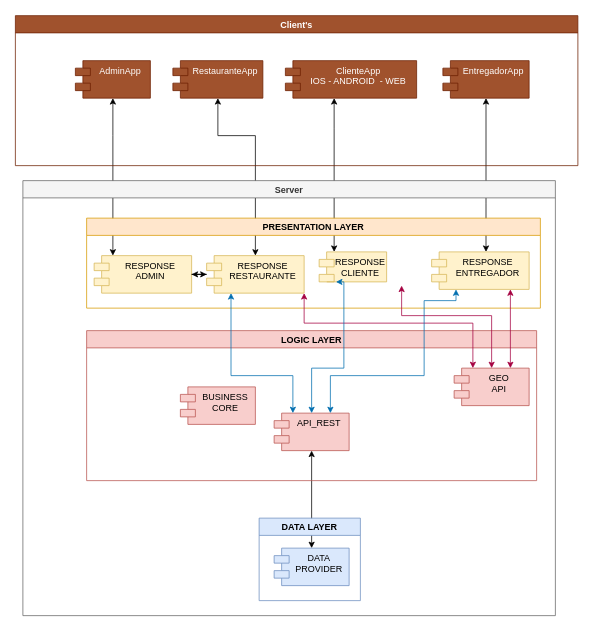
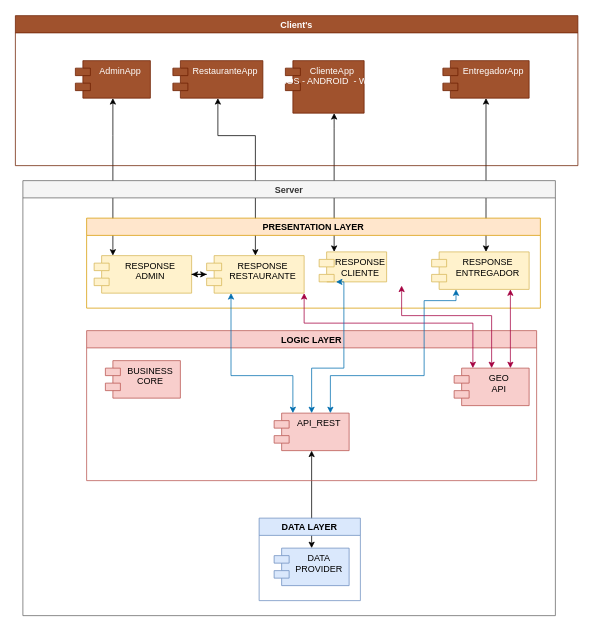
node "ClienteApp IOS - ANDROID - WEB": size 131x38 -> 79x53
node "BUSINESS CORE": moved (218, 405) -> (143, 379)
